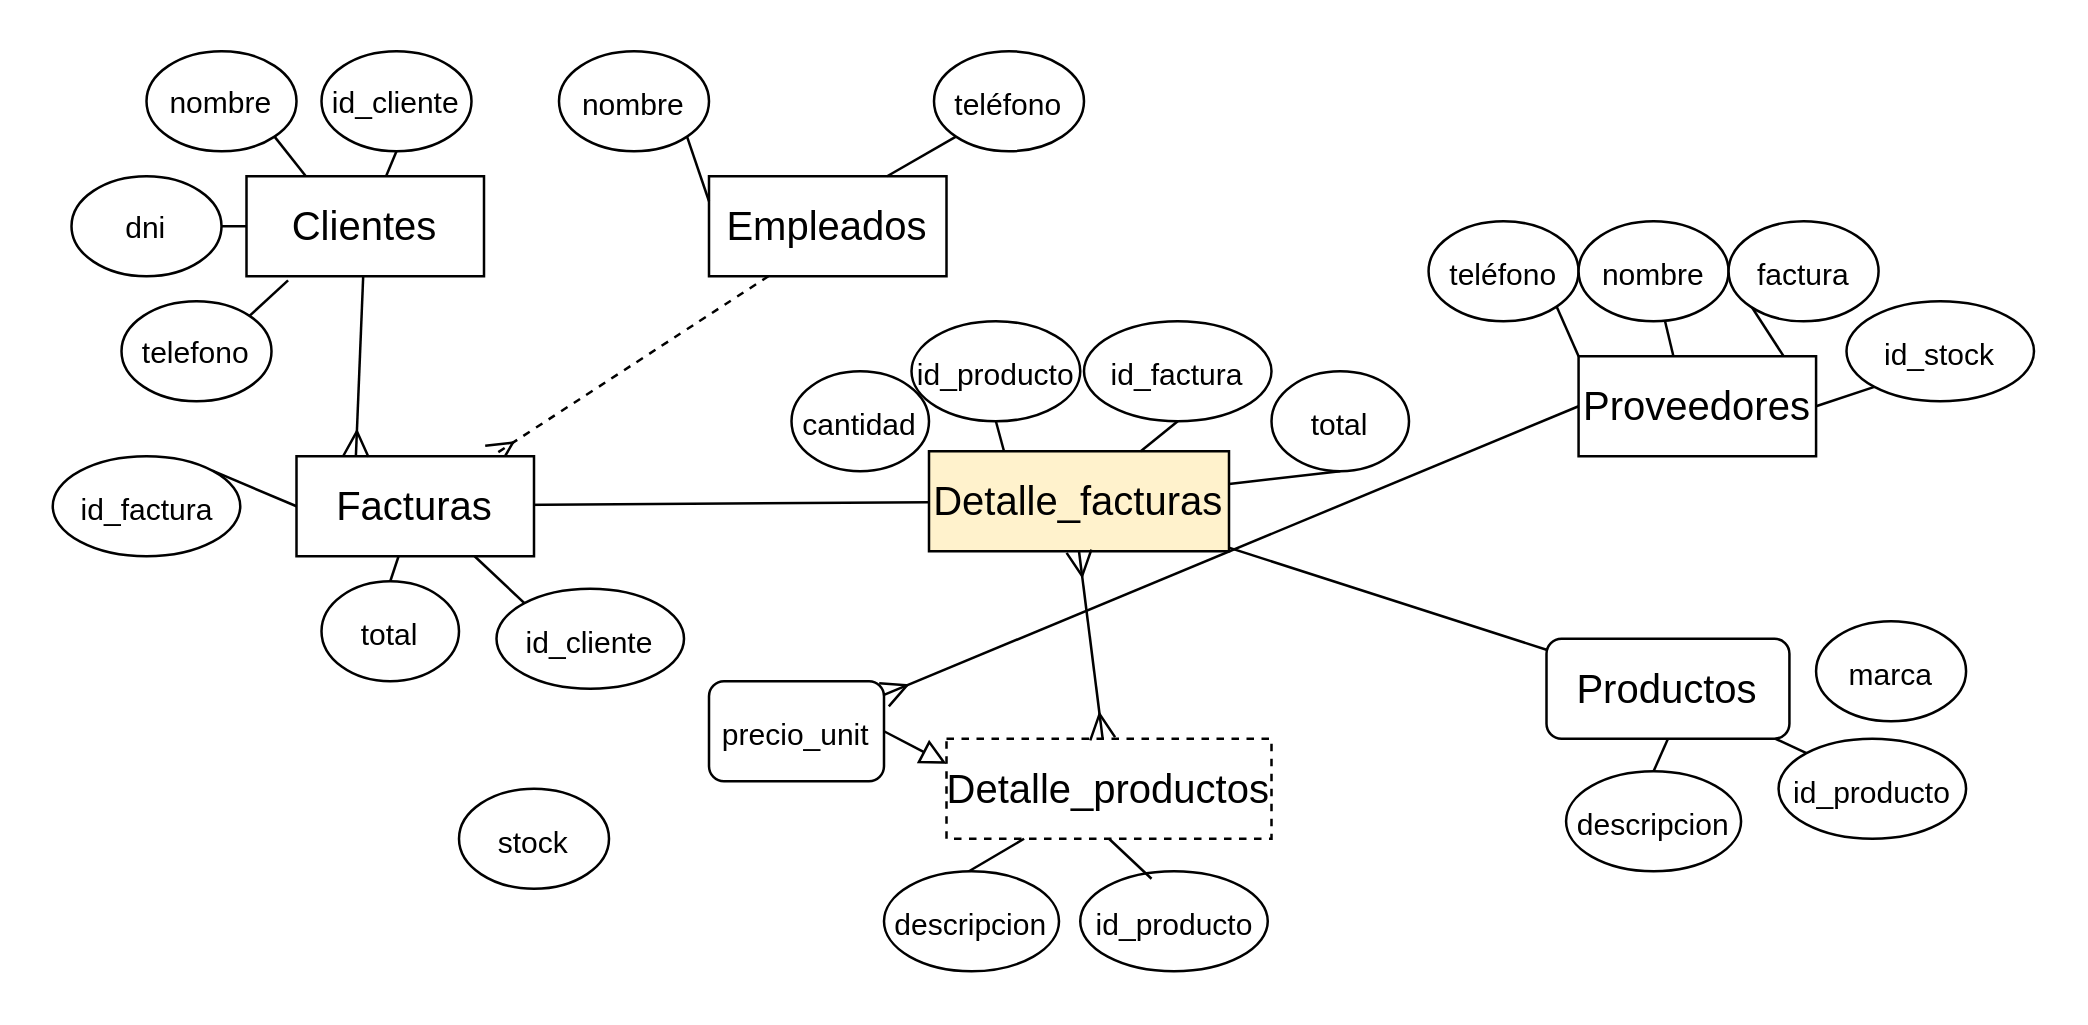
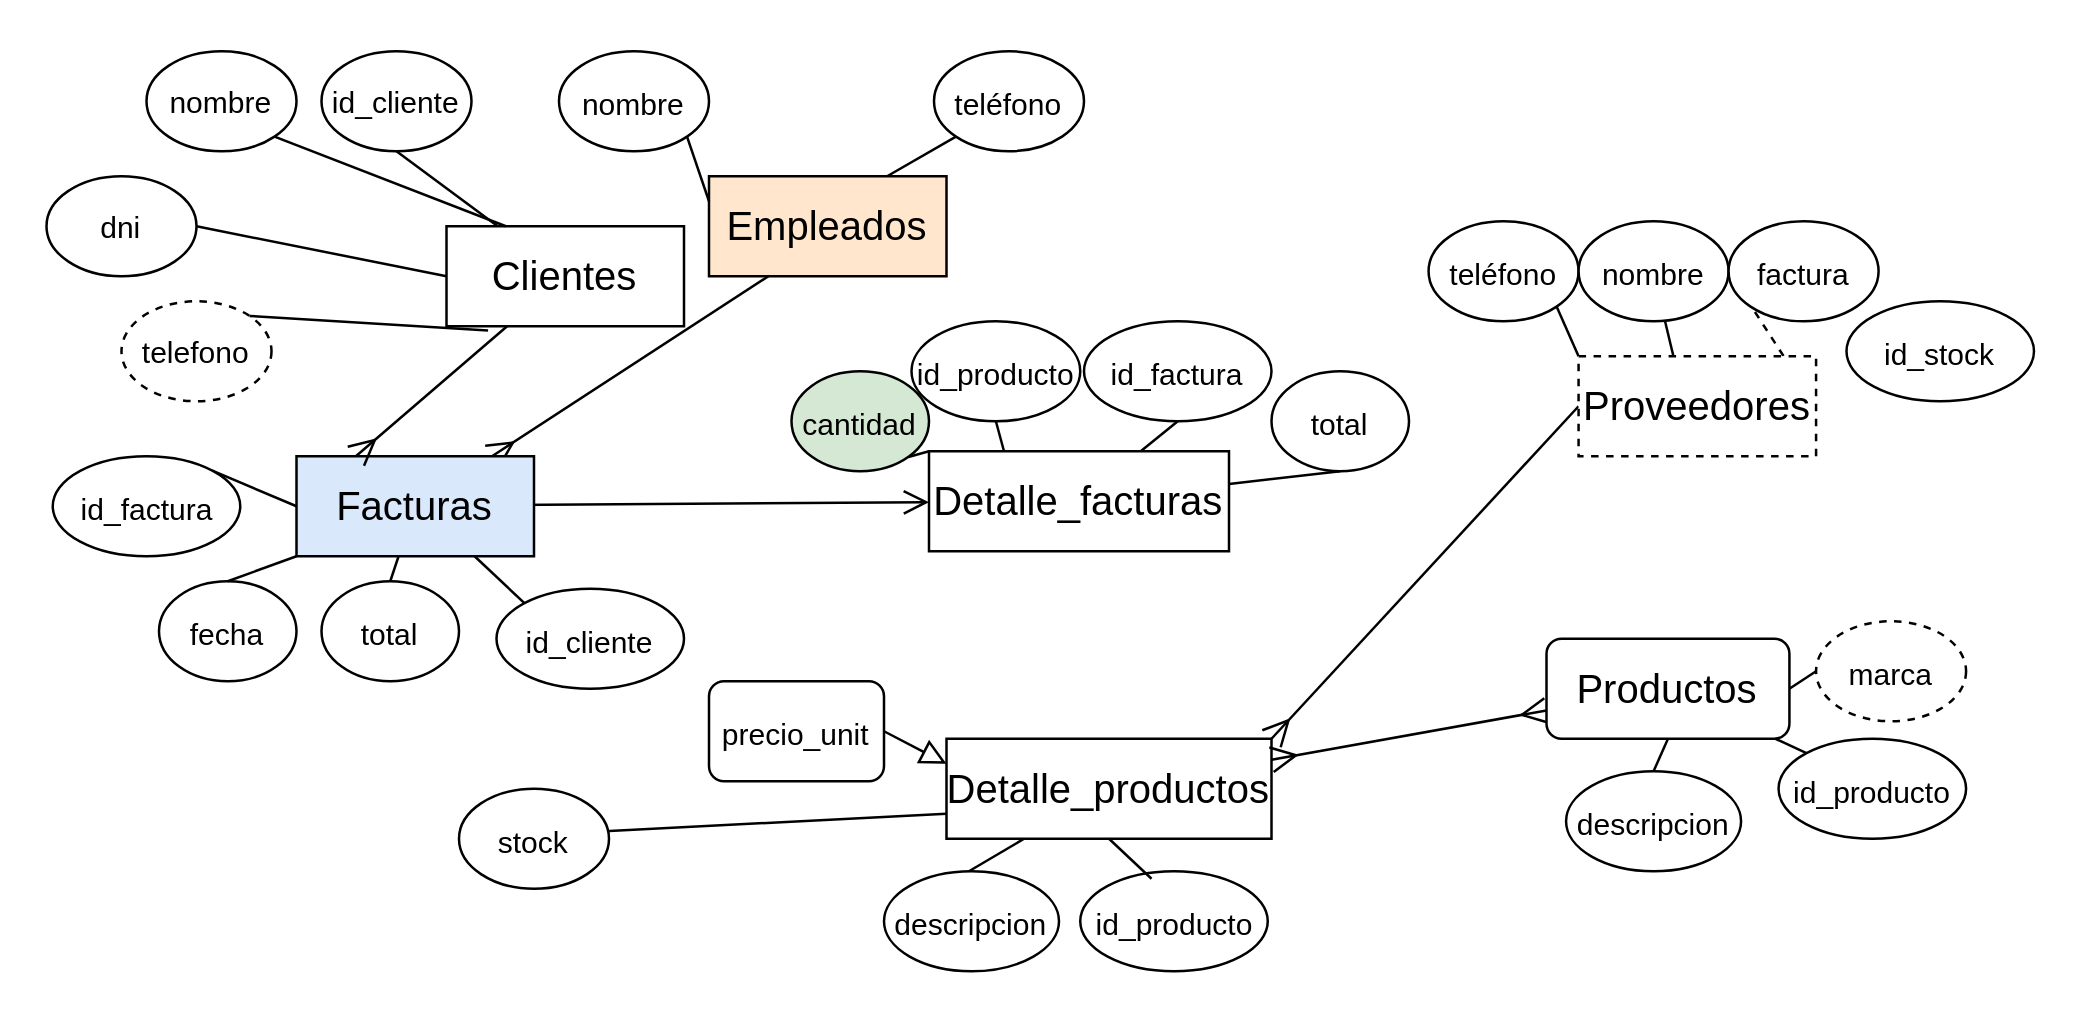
node "dni": moved (146, 226) -> (121, 226)
node "Clientes": moved (365, 226) -> (565, 276)
node "Empleados": fillcolor #ffffff -> #ffe6cc
edge "factura" -- "Proveedores": style solid -> dashed
node "telefono": style solid -> dashed
edge "Empleados" -> "Facturas": style dashed -> solid
edge "id_stock" -- "Proveedores": removed
node "Proveedores": style solid -> dashed
node "cantidad": fillcolor #ffffff -> #d5e8d4
edge "Proveedores" -> "precio_unit": now "Proveedores" -> "Detalle_productos"
node "Detalle_facturas": fillcolor #fff2cc -> #ffffff
edge "Detalle_facturas" -- "Facturas": arrowhead none -> open
node "Facturas": fillcolor #ffffff -> #dae8fc
edge "Facturas" -- "fecha": added
edge "Detalle_facturas" -- "Productos": now "Detalle_facturas" -- "cantidad"
node "fecha": added
node "marca": style solid -> dashed
edge "Detalle_facturas" -- "Detalle_productos": now "Productos" -- "Detalle_productos"
edge "marca" -- "Productos": added
node "Detalle_productos": style dashed -> solid
edge "Detalle_productos" -- "stock": added
